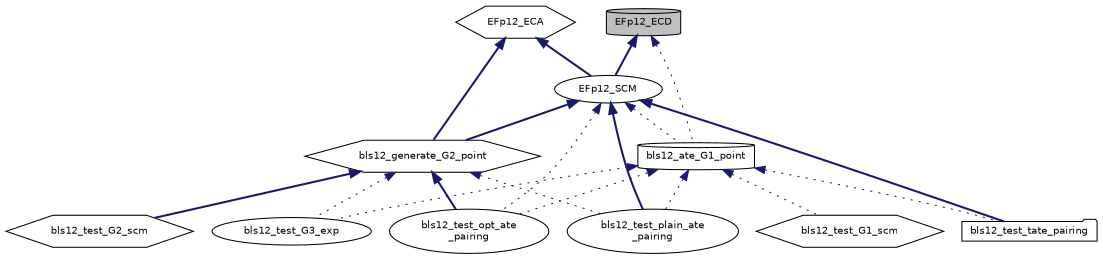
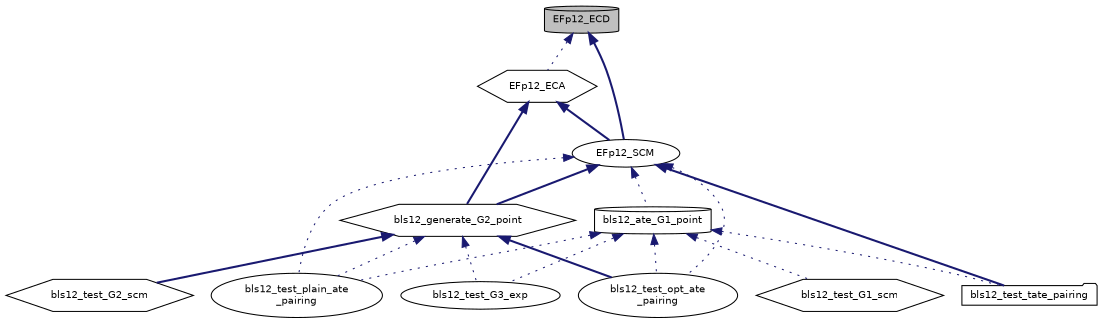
edge "bls12_ate_G1_point" -> "EFp12_ECD": now "EFp12_ECA" -> "EFp12_ECD"
edge "bls12_test_plain_ate _pairing" -> "EFp12_SCM": style bold -> dotted
